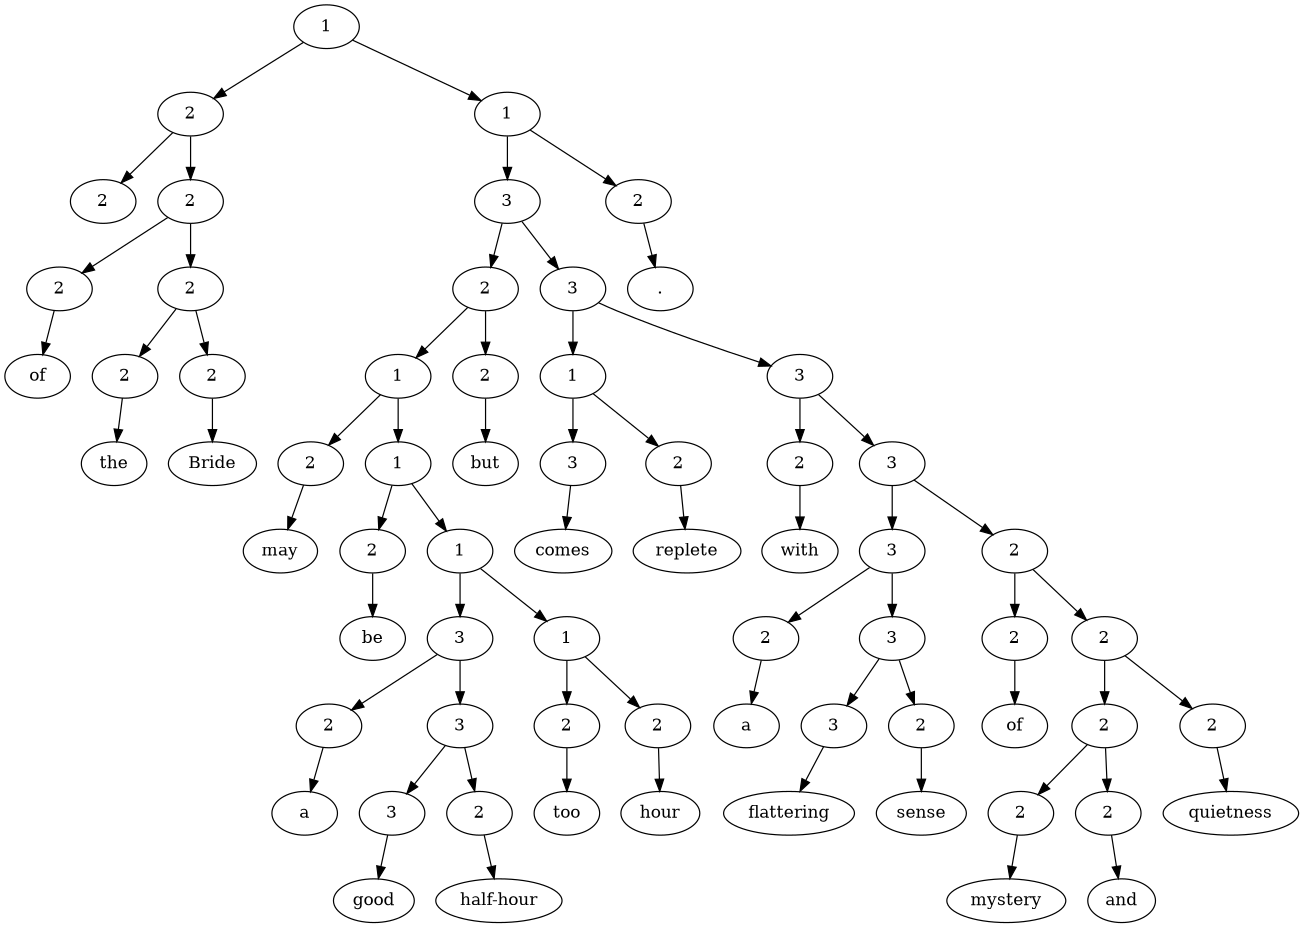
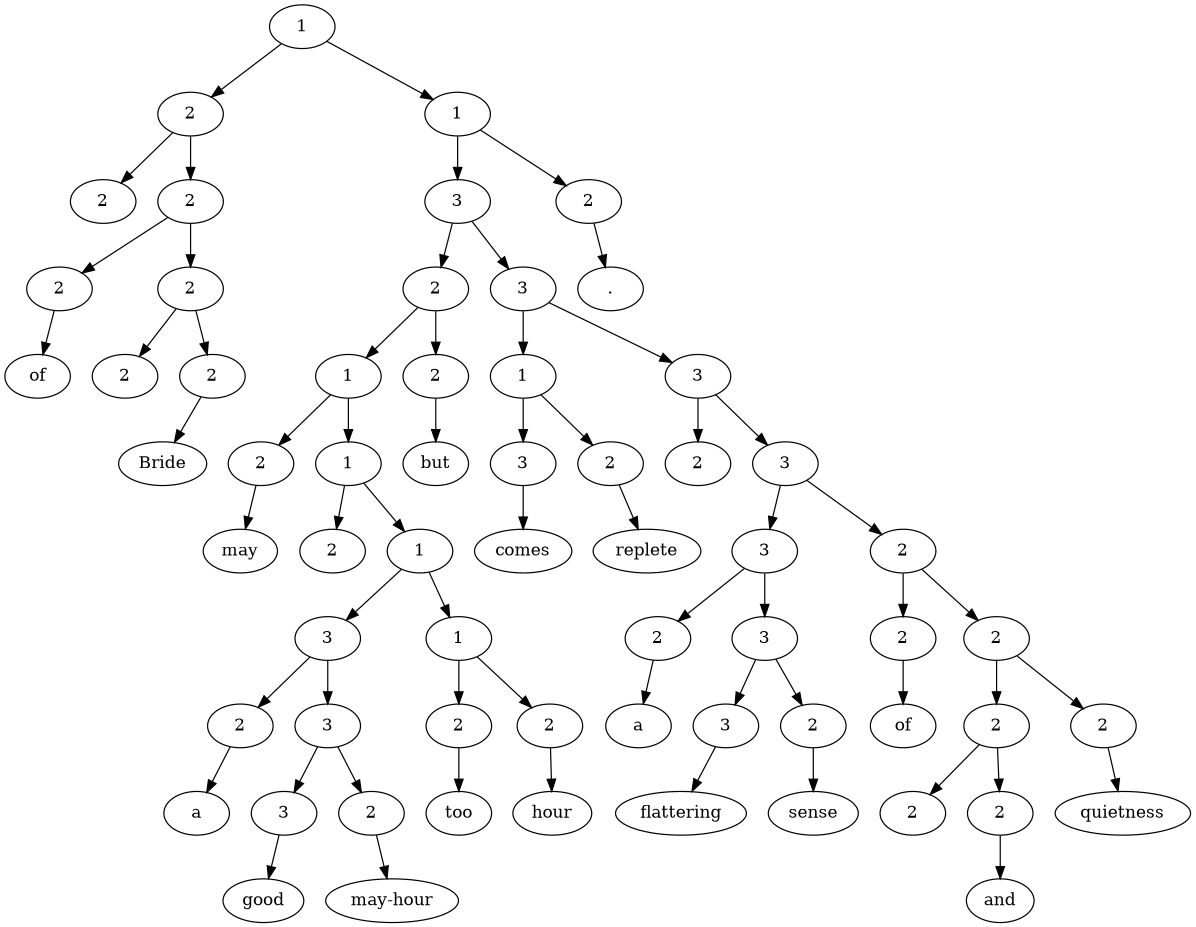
node "the": removed
node "with": removed
node "be": removed
node "half-hour": label "half-hour" -> "may-hour"
node "mystery": removed
